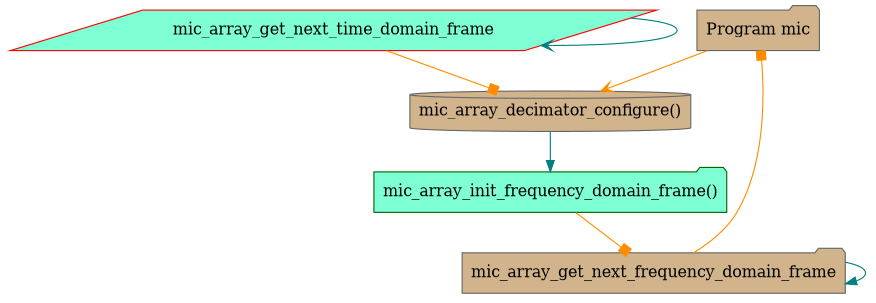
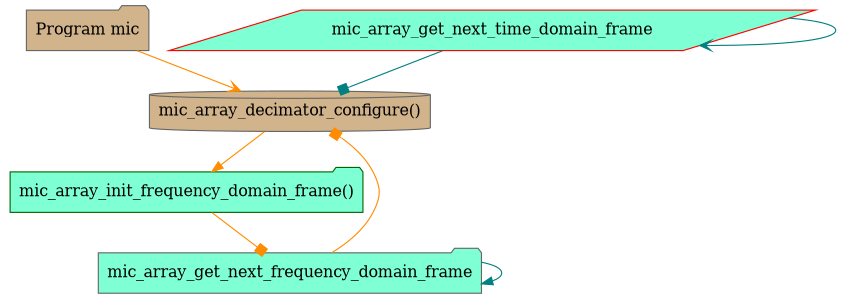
edge "mic_array_get_next_time_domain_frame" -> "mic_array_decimator_configure()": color darkorange -> teal
edge "mic_array_decimator_configure()" -> "mic_array_init_frequency_domain_frame()": color teal -> darkorange
edge "mic_array_get_next_frequency_domain_frame" -> "Program mic": now "mic_array_get_next_frequency_domain_frame" -> "mic_array_decimator_configure()"
node "mic_array_get_next_frequency_domain_frame": fillcolor tan -> aquamarine
